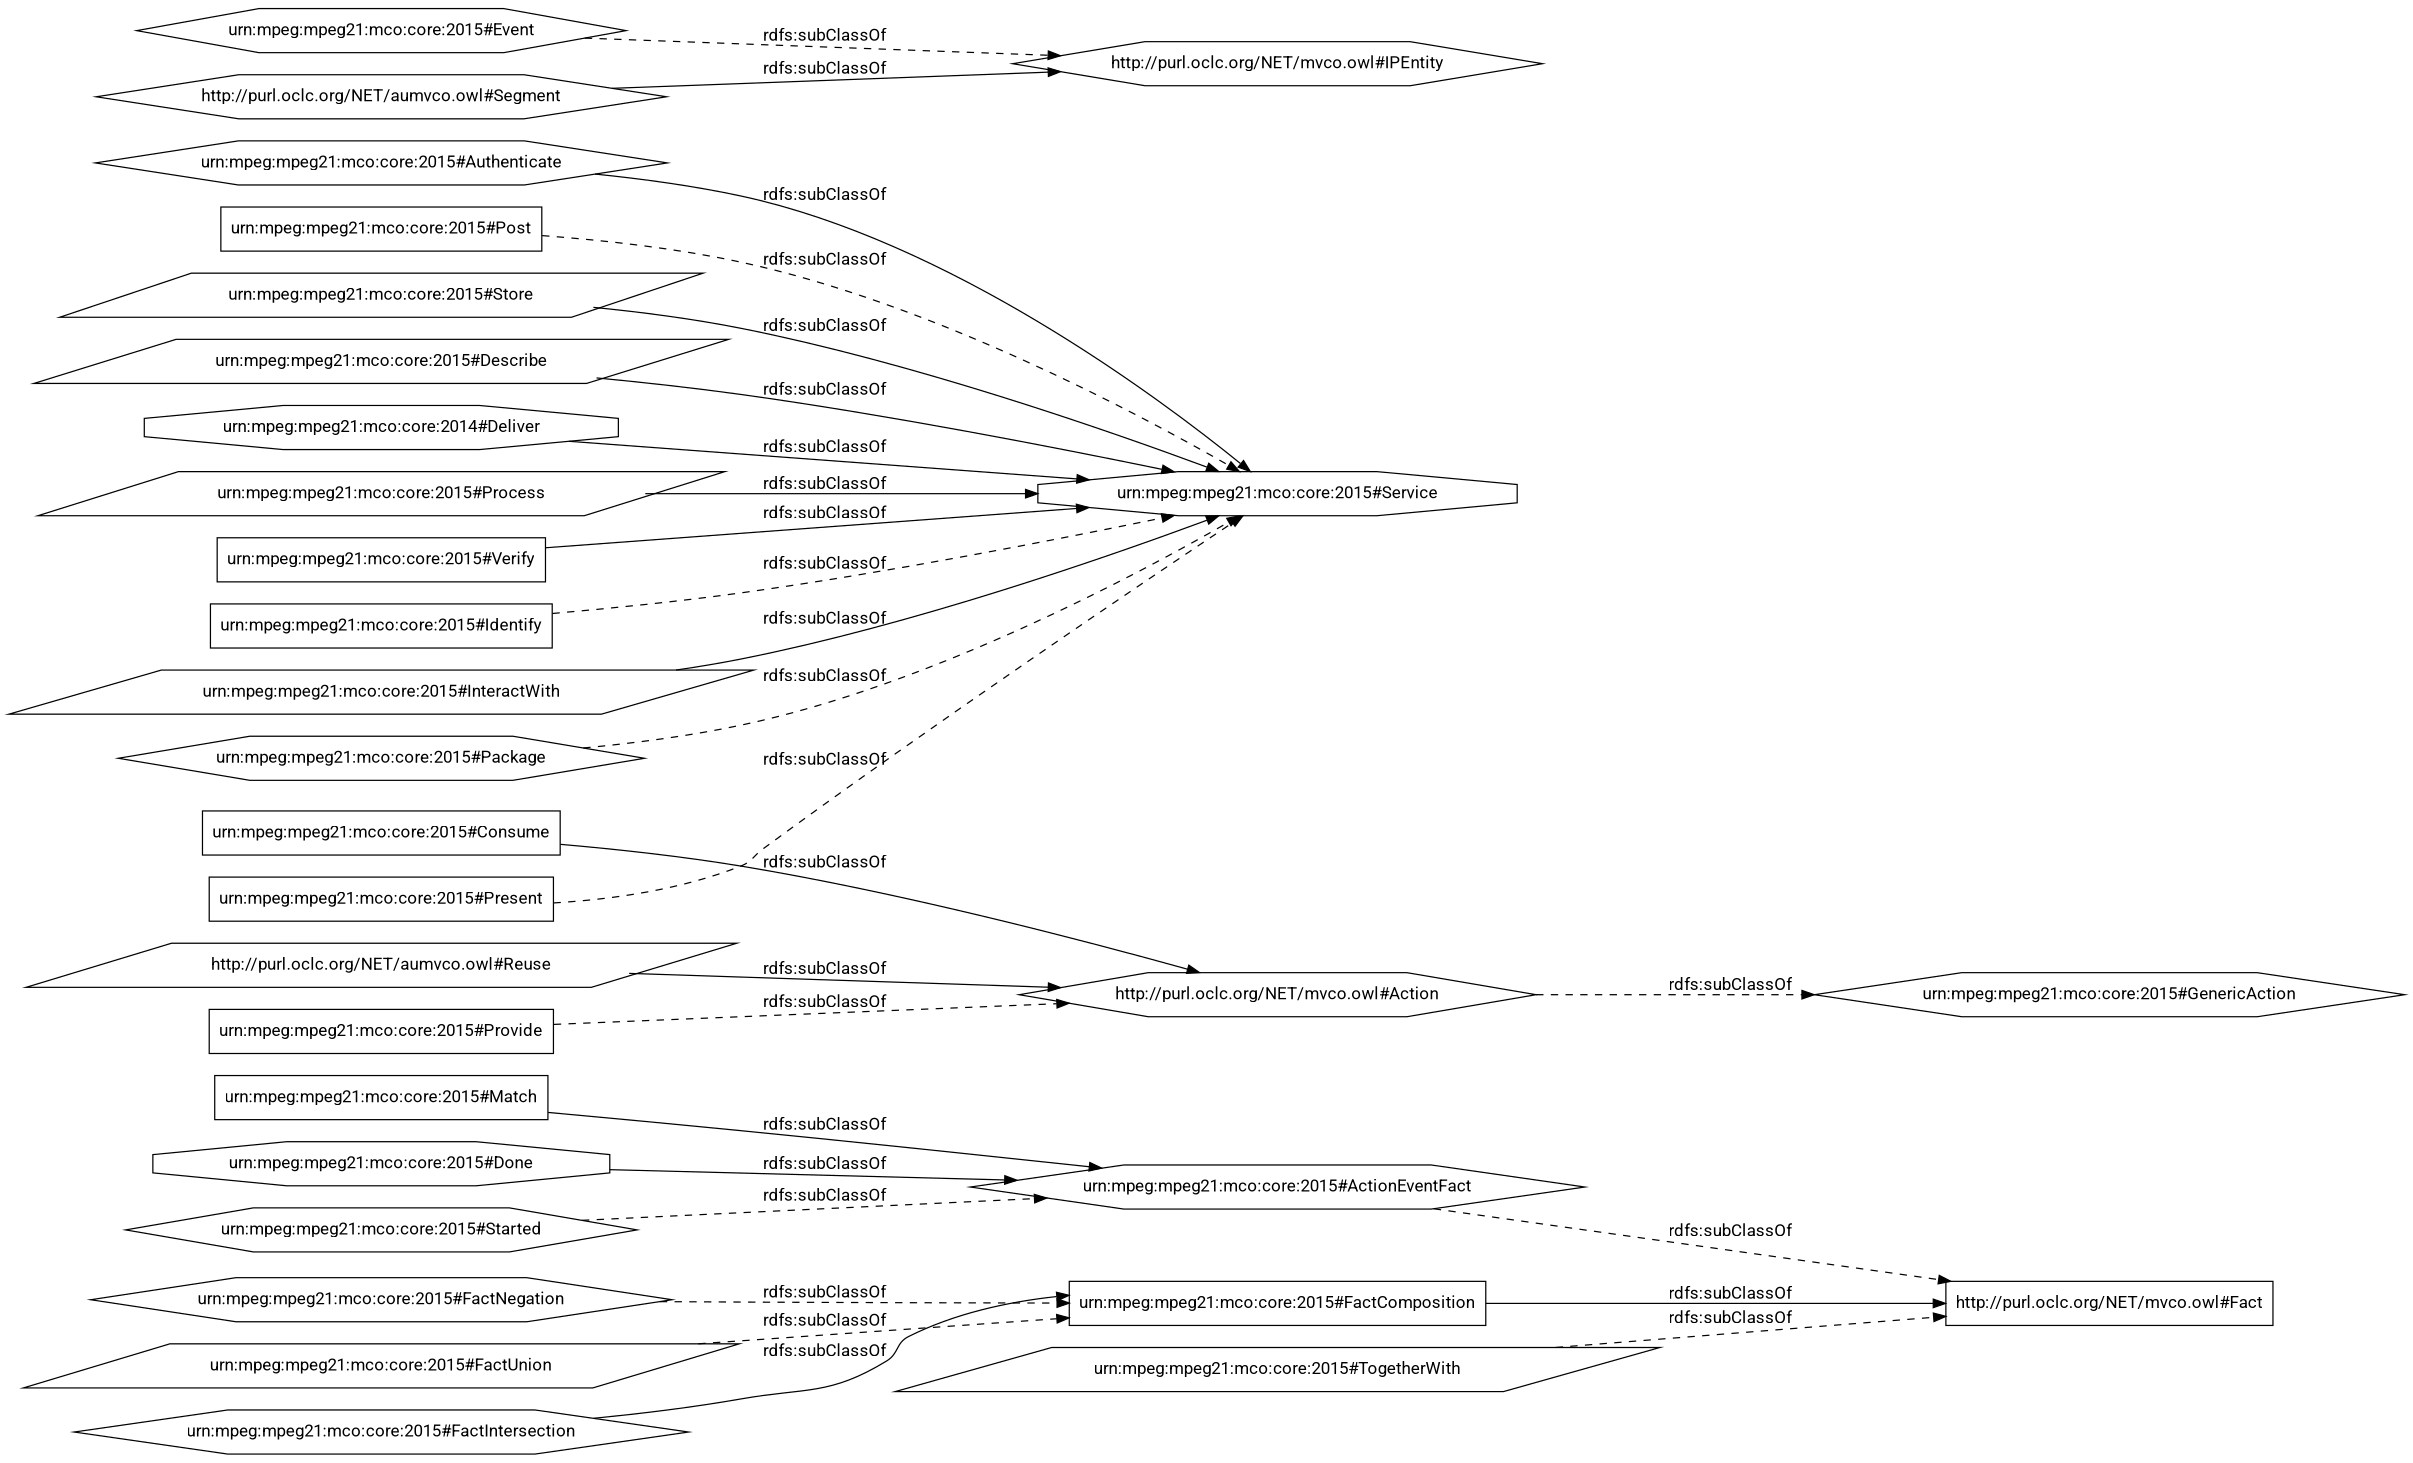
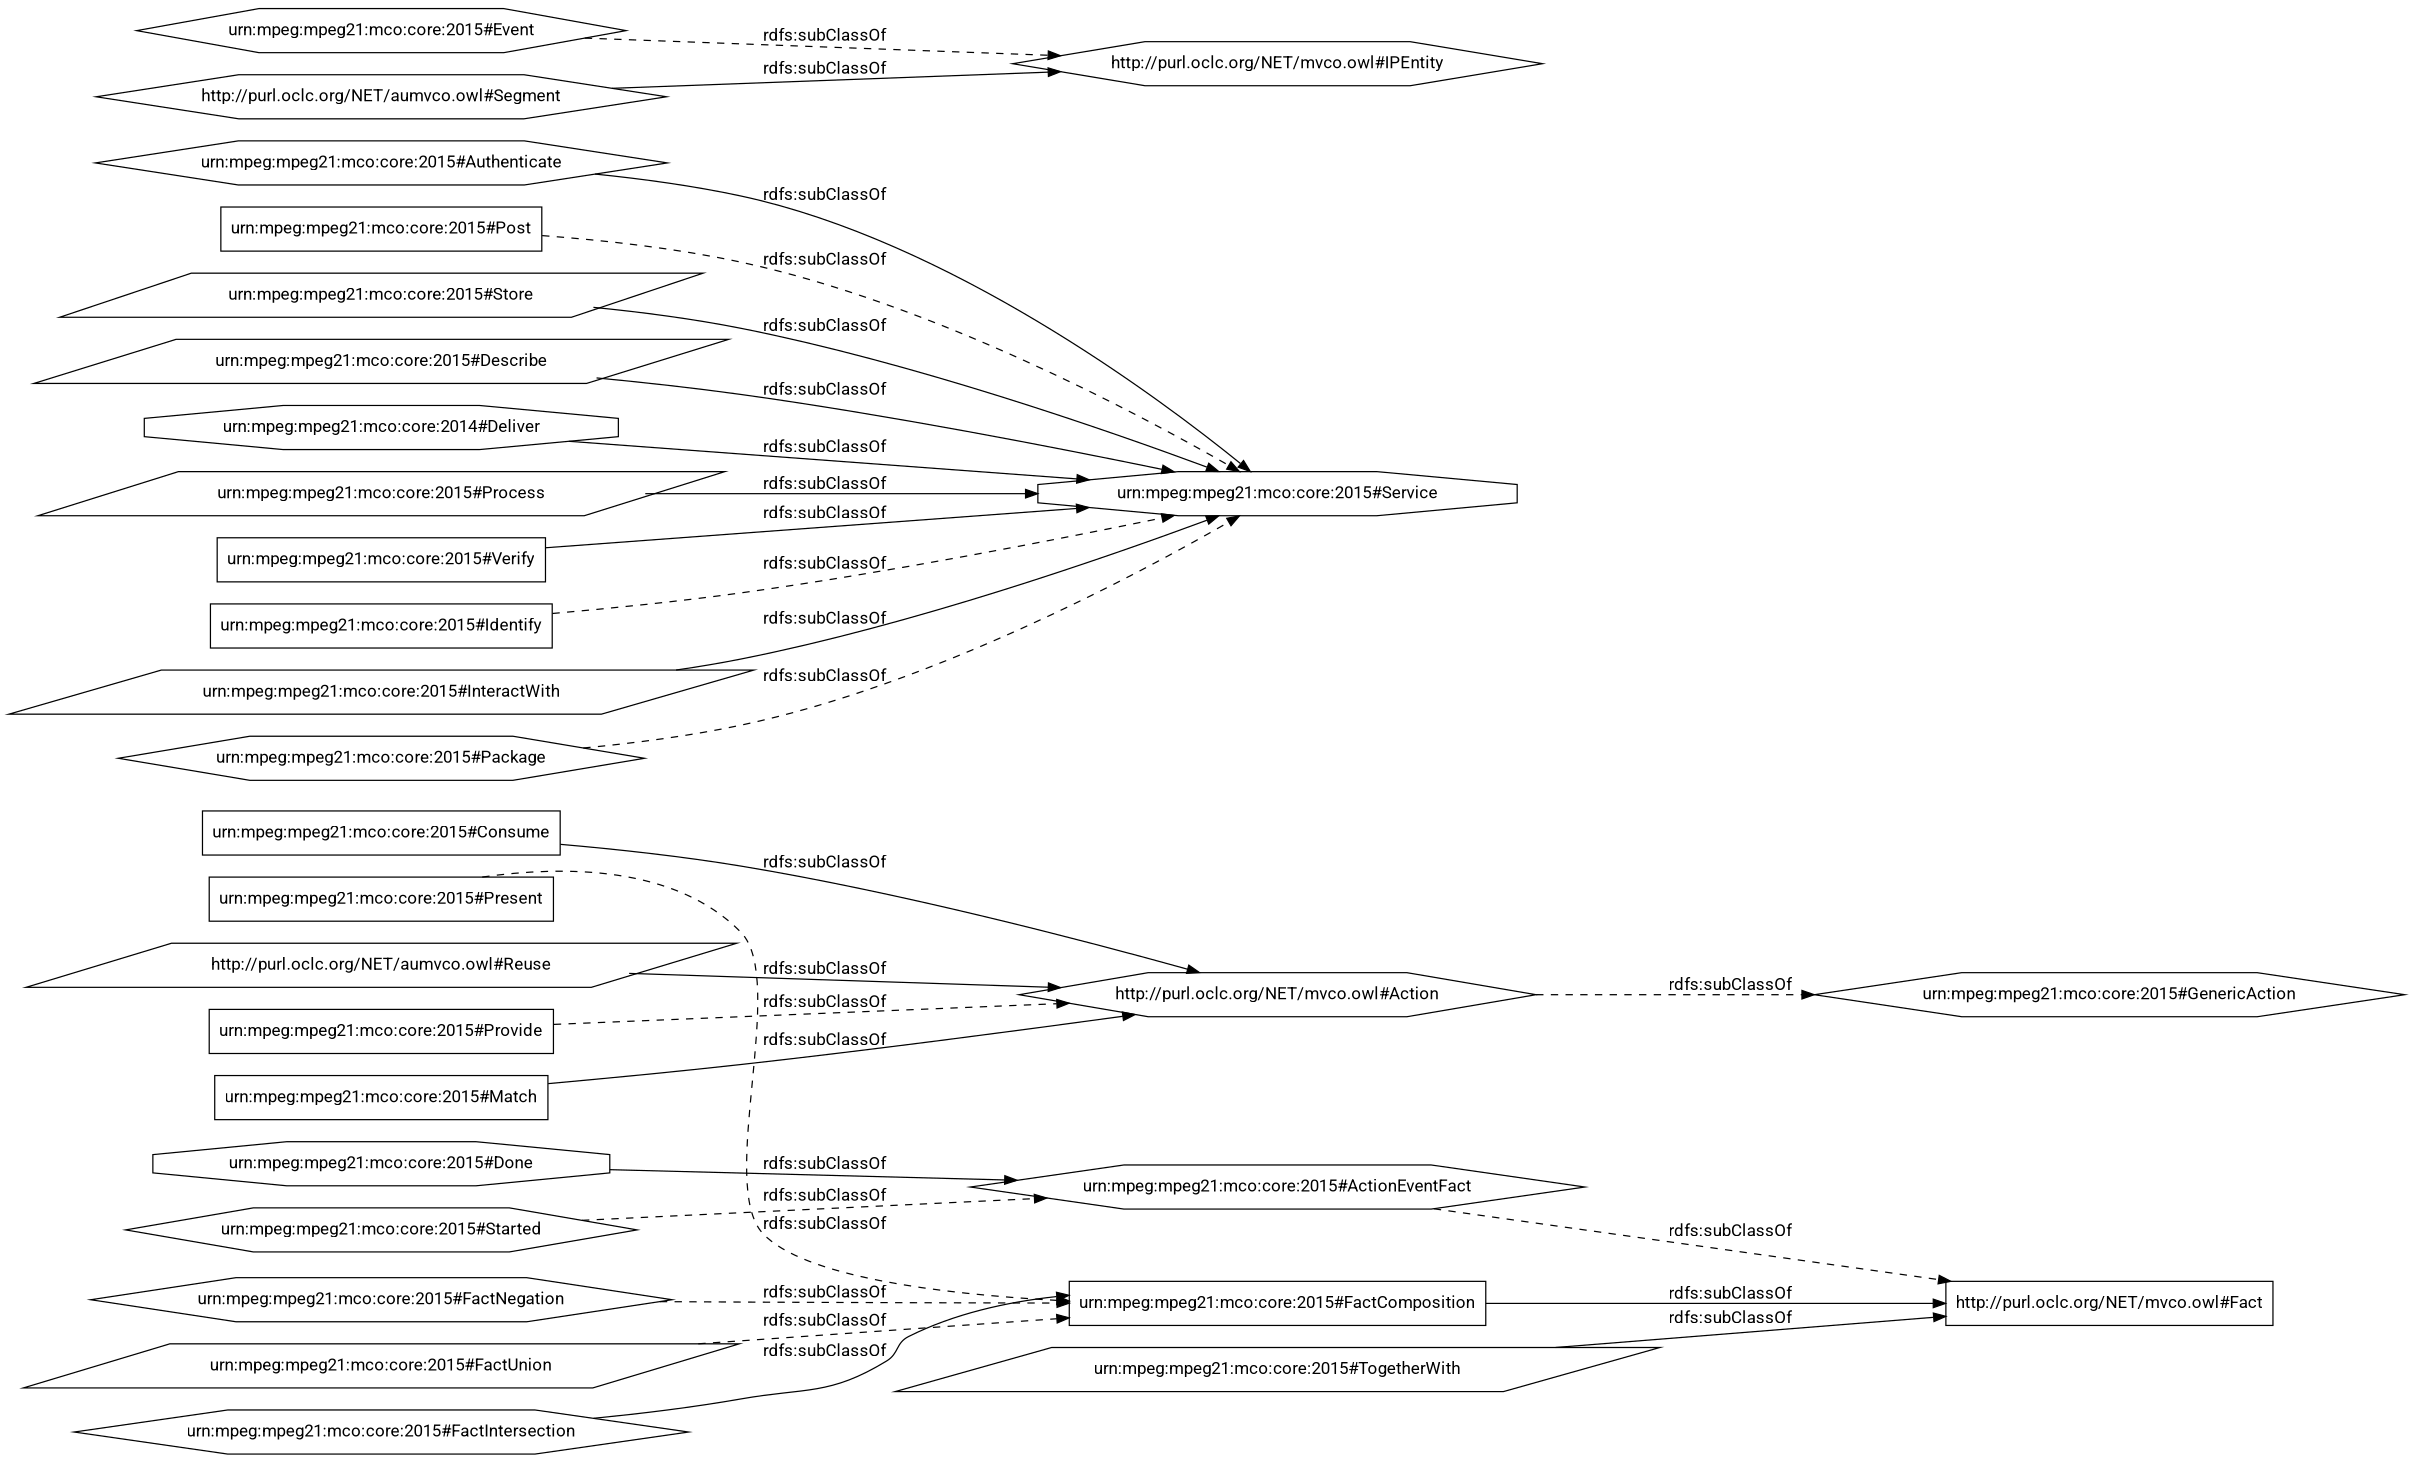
edge "urn:mpeg:mpeg21:mco:core:2015#Present" -> "urn:mpeg:mpeg21:mco:core:2015#Service": now "urn:mpeg:mpeg21:mco:core:2015#Present" -> "urn:mpeg:mpeg21:mco:core:2015#FactComposition"
edge "urn:mpeg:mpeg21:mco:core:2015#Match" -> "urn:mpeg:mpeg21:mco:core:2015#ActionEventFact": now "urn:mpeg:mpeg21:mco:core:2015#Match" -> "http://purl.oclc.org/NET/mvco.owl#Action"
edge "urn:mpeg:mpeg21:mco:core:2015#TogetherWith" -> "http://purl.oclc.org/NET/mvco.owl#Fact": style dashed -> solid
